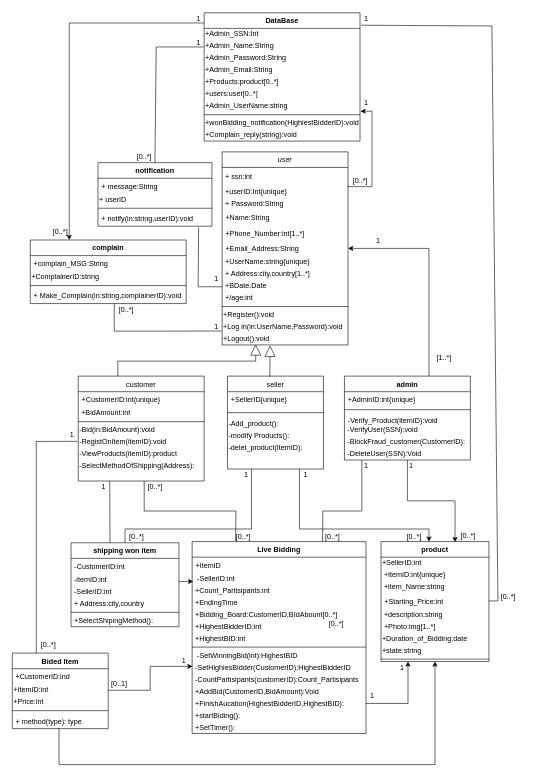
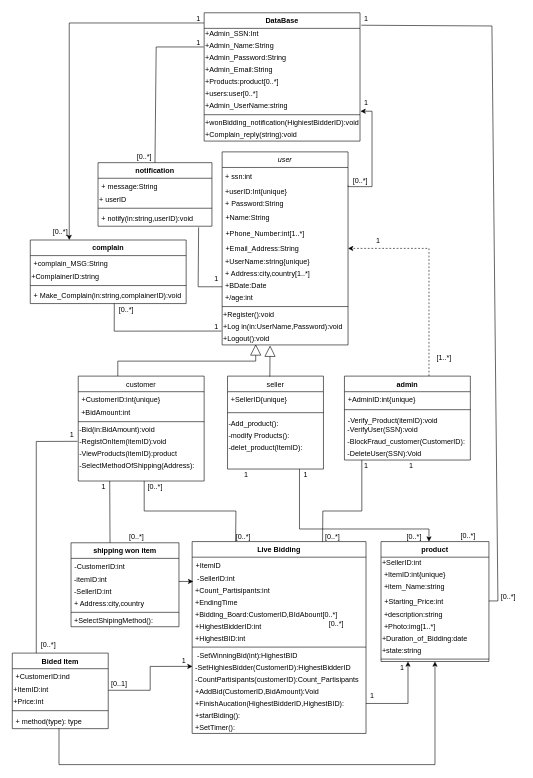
edge "admin" -> "+Email_Address:String": style solid -> dashed
edge "-DeleteUser(SSN):Void" -> "product": removed
edge "seller" -- "shipping won item": removed
